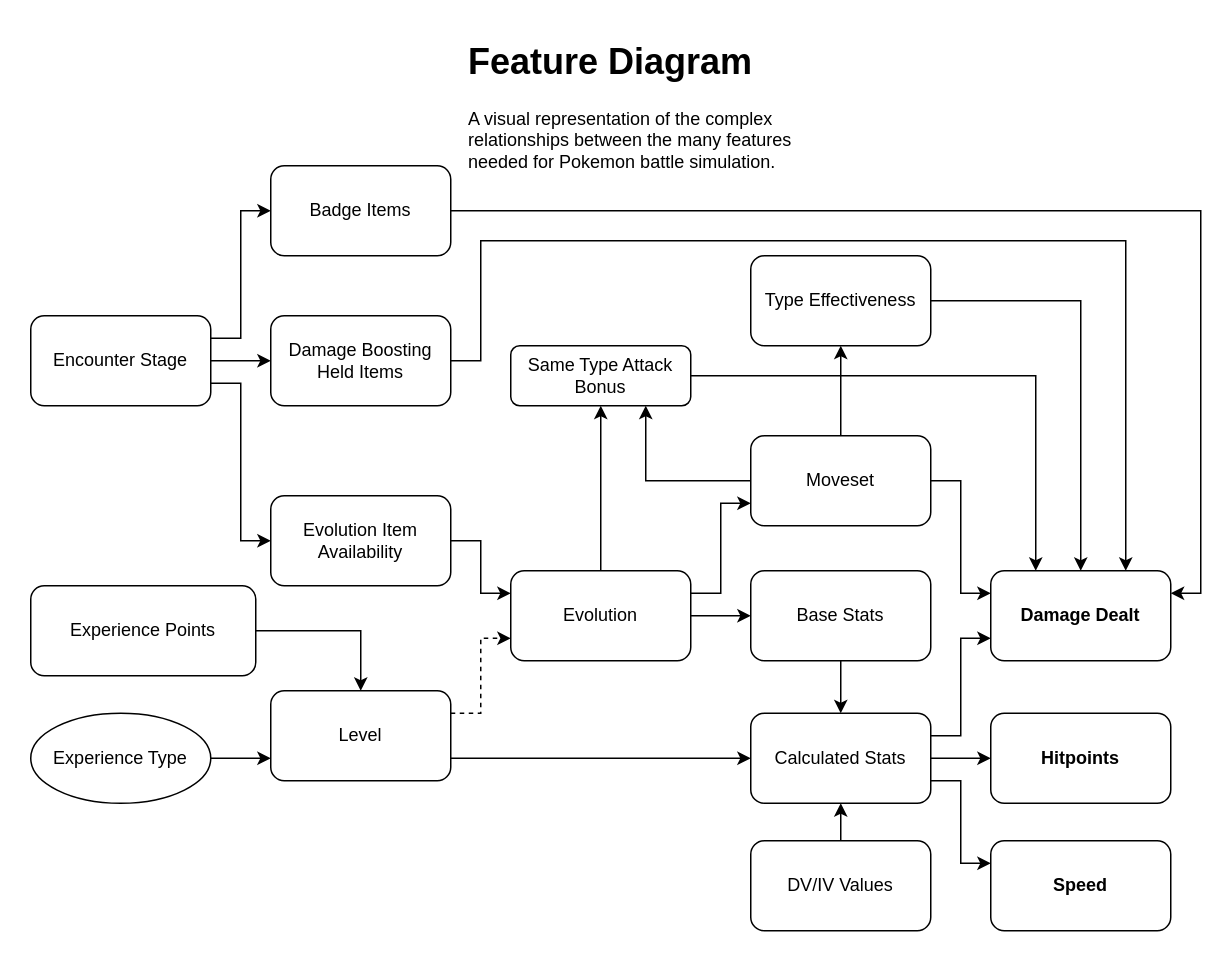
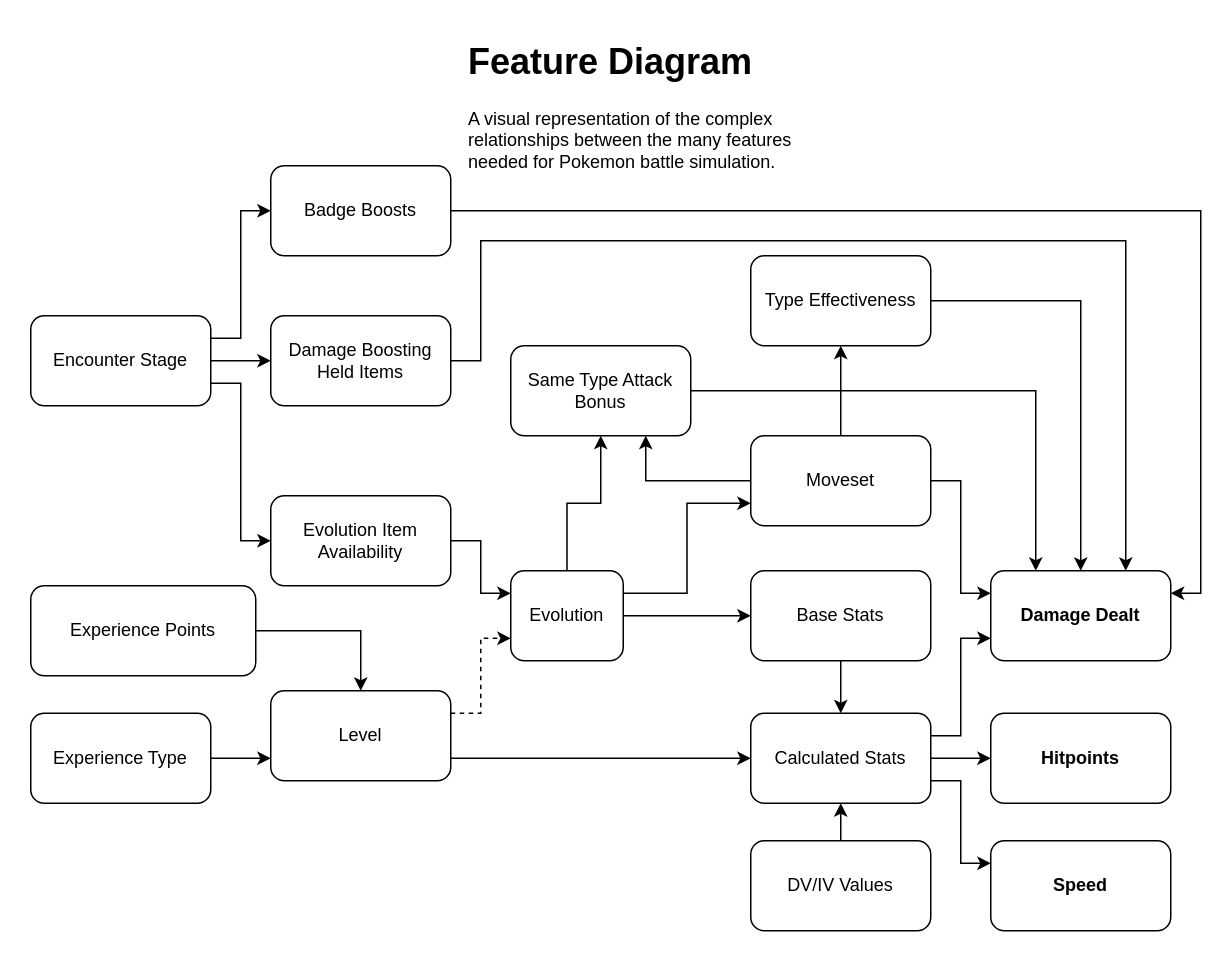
node "Badge Items": label "Badge Items" -> "Badge Boosts"
node "Same Type Attack Bonus": size 180x60 -> 180x90
node "Evolution": size 180x90 -> 113x90
node "Experience Type": shape ellipse -> rounded rectangle
